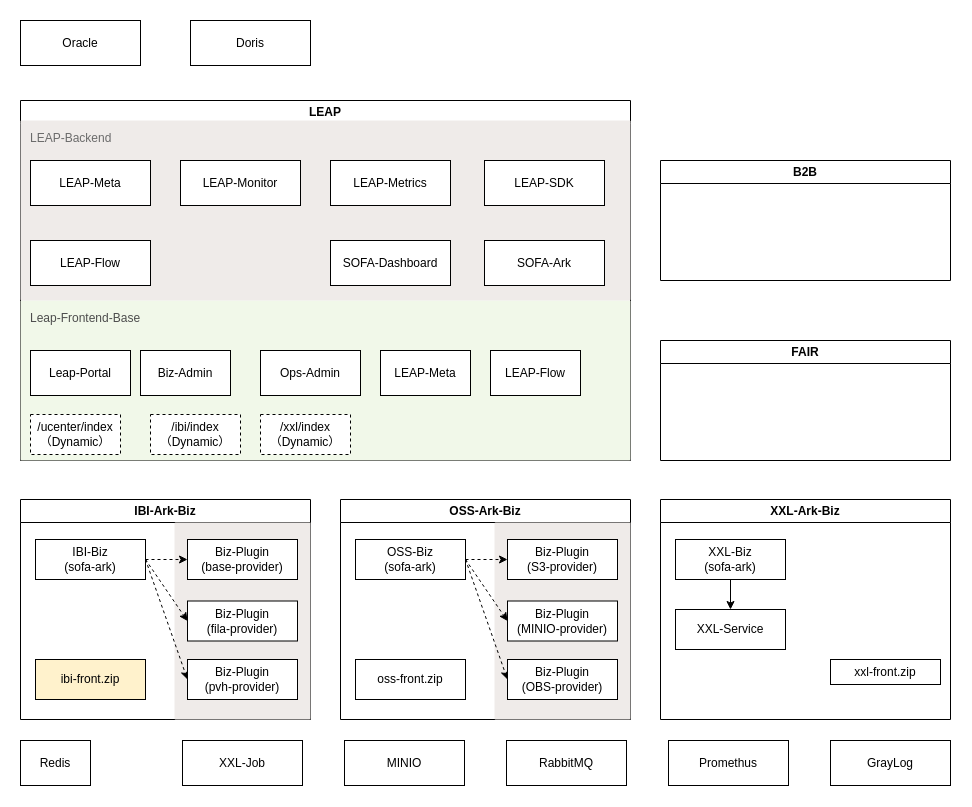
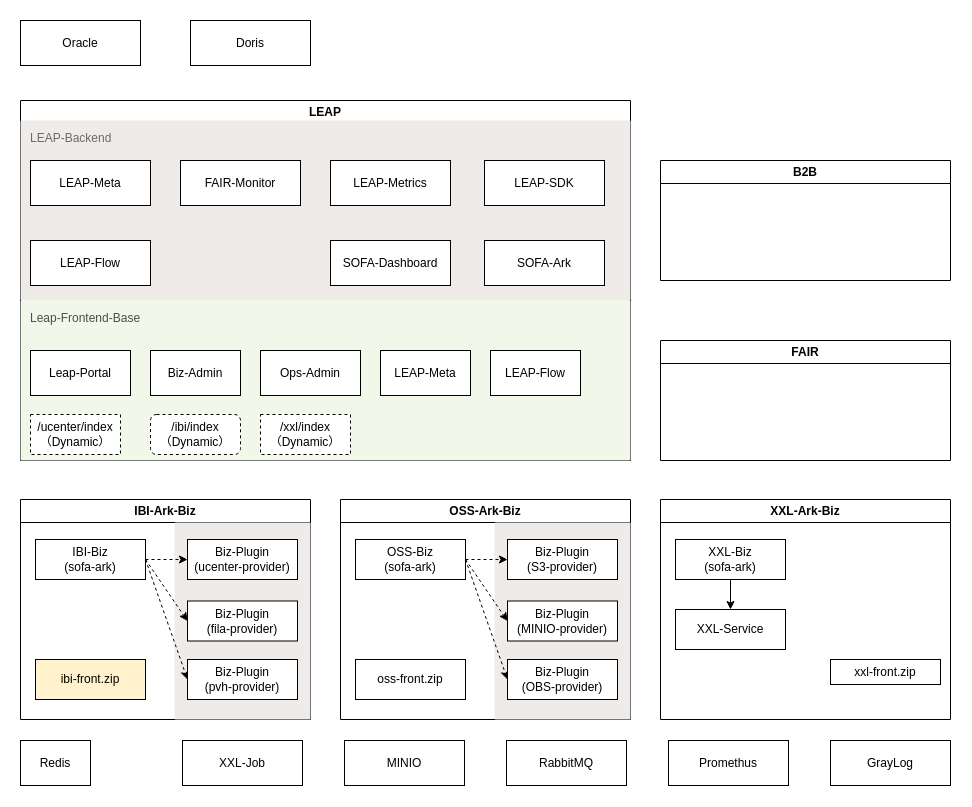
node "LEAP-Monitor": label "LEAP-Monitor" -> "FAIR-Monitor"
node "Biz-Admin": moved (186, 373) -> (196, 373)
node "/ibi/index （Dynamic）": shape rectangle -> rounded rectangle
node "Biz-Plugin (base-provider)": label "Biz-Plugin (base-provider)" -> "Biz-Plugin (ucenter-provider)"
